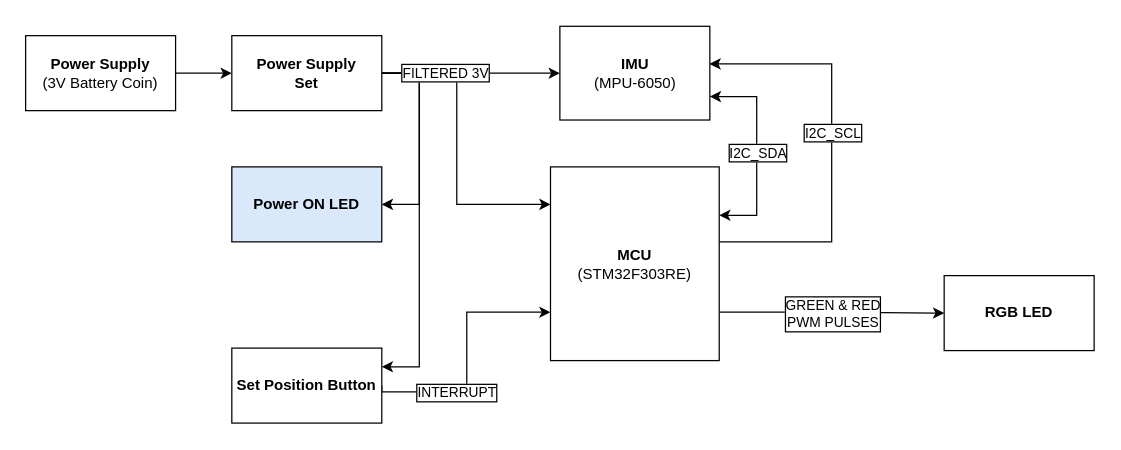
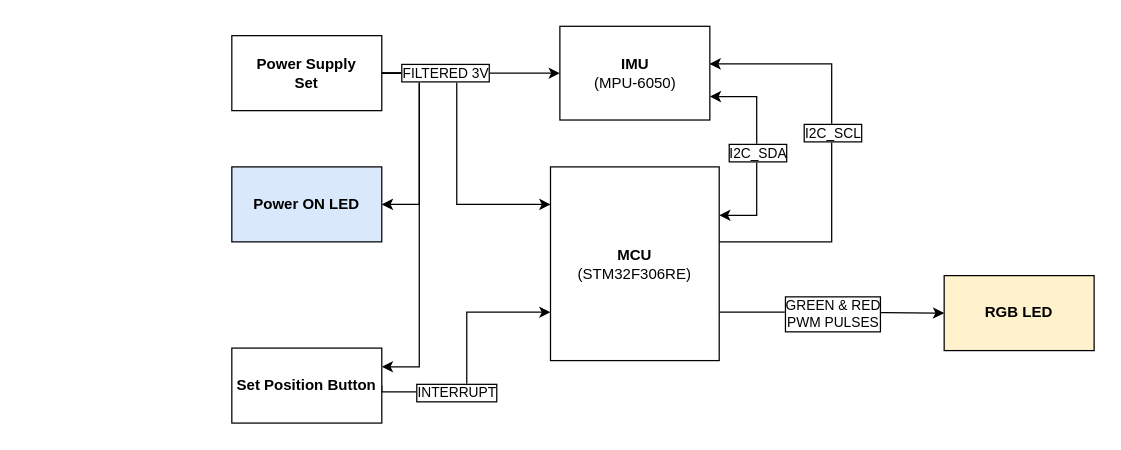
node "Power Supply (3V Battery Coin)": removed
edge "Power Supply (3V Battery Coin)" -> "Power Supply Set": removed
node "MCU (STM32F303RE)": label "MCU (STM32F303RE)" -> "MCU (STM32F306RE)"
node "RGB LED": fillcolor #ffffff -> #fff2cc
